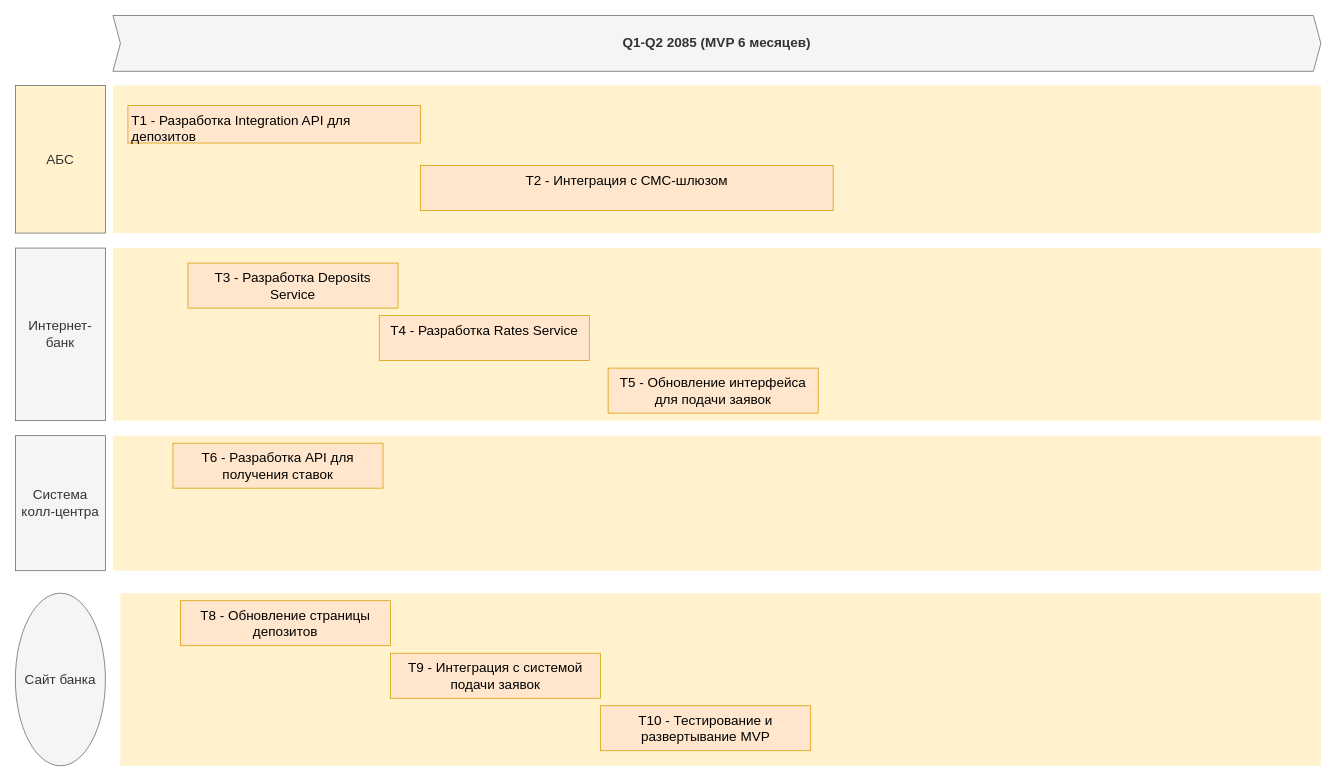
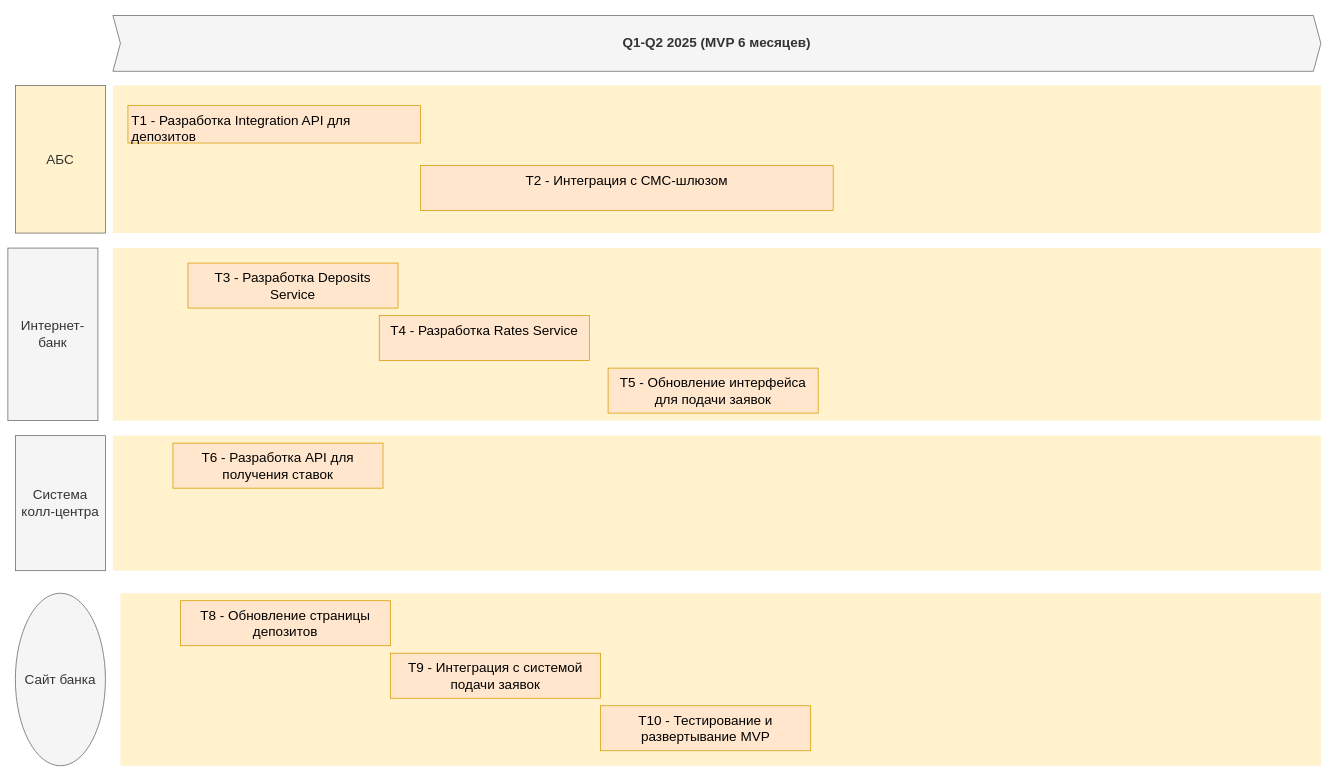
node "Q1-Q2 2085 (MVP 6 месяцев)": label "Q1-Q2 2085 (MVP 6 месяцев)" -> "Q1-Q2 2025 (MVP 6 месяцев)"
node "Интернет-банк": moved (60, 334) -> (53, 334)
